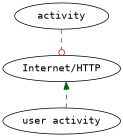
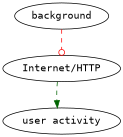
node "activity": label "activity" -> "background"
edge "user activity" -> "Internet/HTTP": reversed
